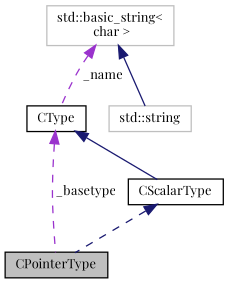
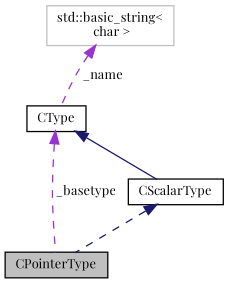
node "std::string": removed
